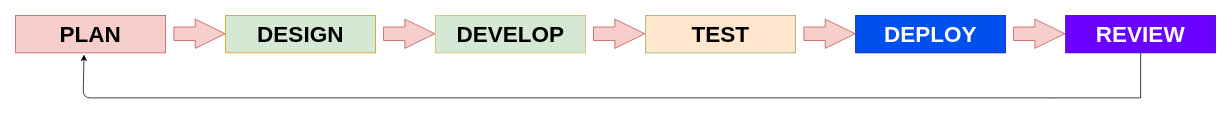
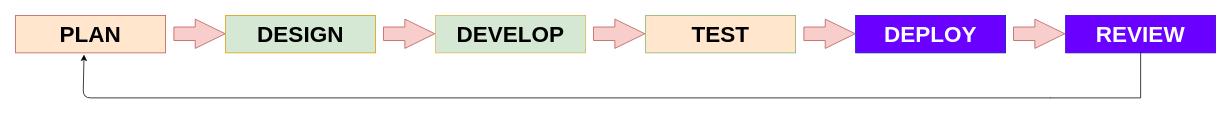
node "PLAN": fillcolor #f8cecc -> #ffe6cc
node "DEPLOY": fillcolor #0050ef -> #6a00ff
